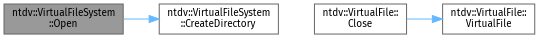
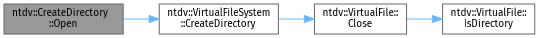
node "ntdv::VirtualFileSystem ::Open": label "ntdv::VirtualFileSystem ::Open" -> "ntdv::CreateDirectory ::Open"
edge "ntdv::VirtualFileSystem ::CreateDirectory" -> "ntdv::VirtualFile:: Close": added
node "ntdv::VirtualFile:: VirtualFile": label "ntdv::VirtualFile:: VirtualFile" -> "ntdv::VirtualFile:: IsDirectory"
